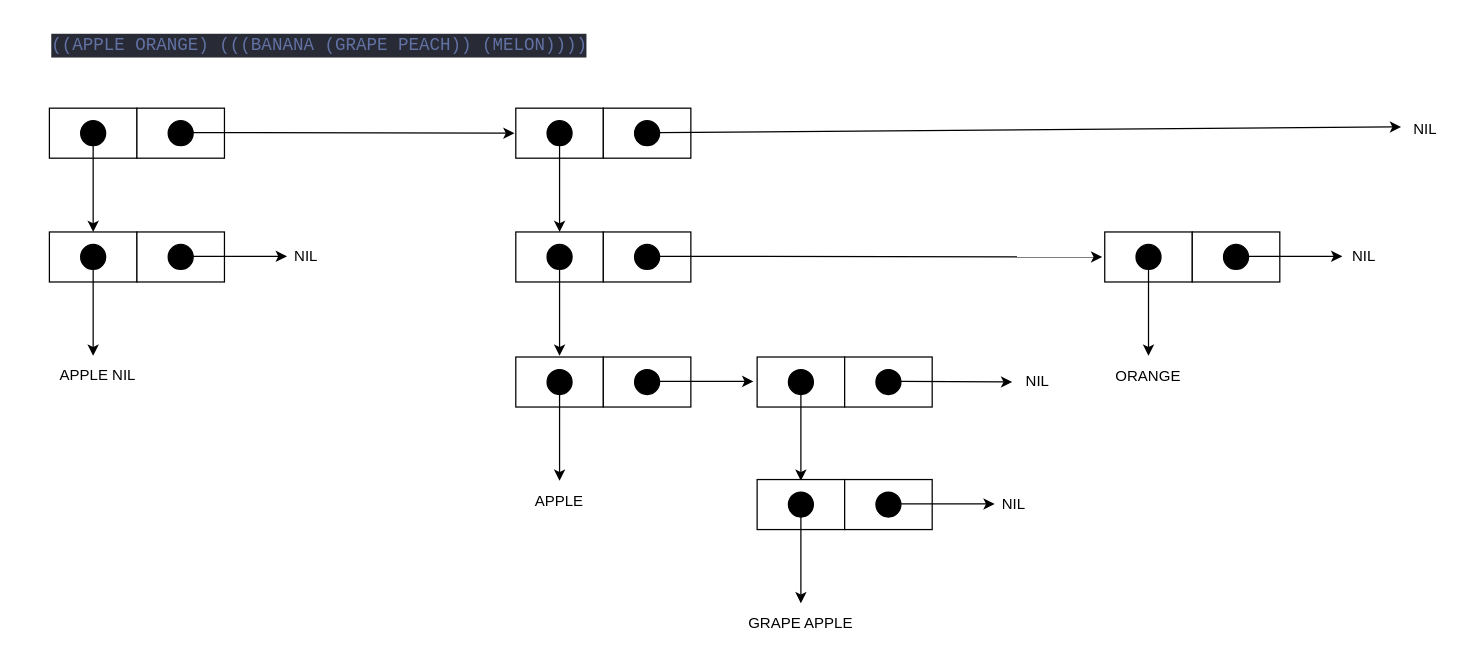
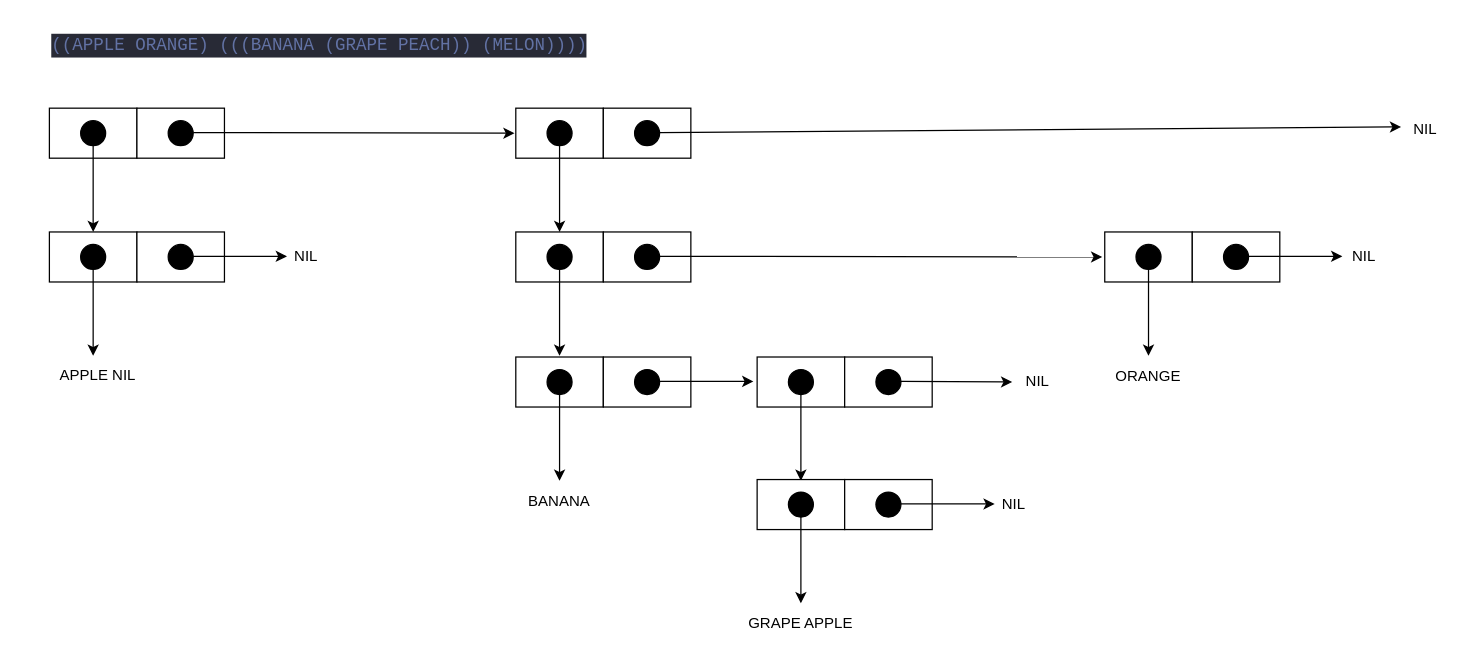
node "APPLE": label "APPLE" -> "BANANA"
